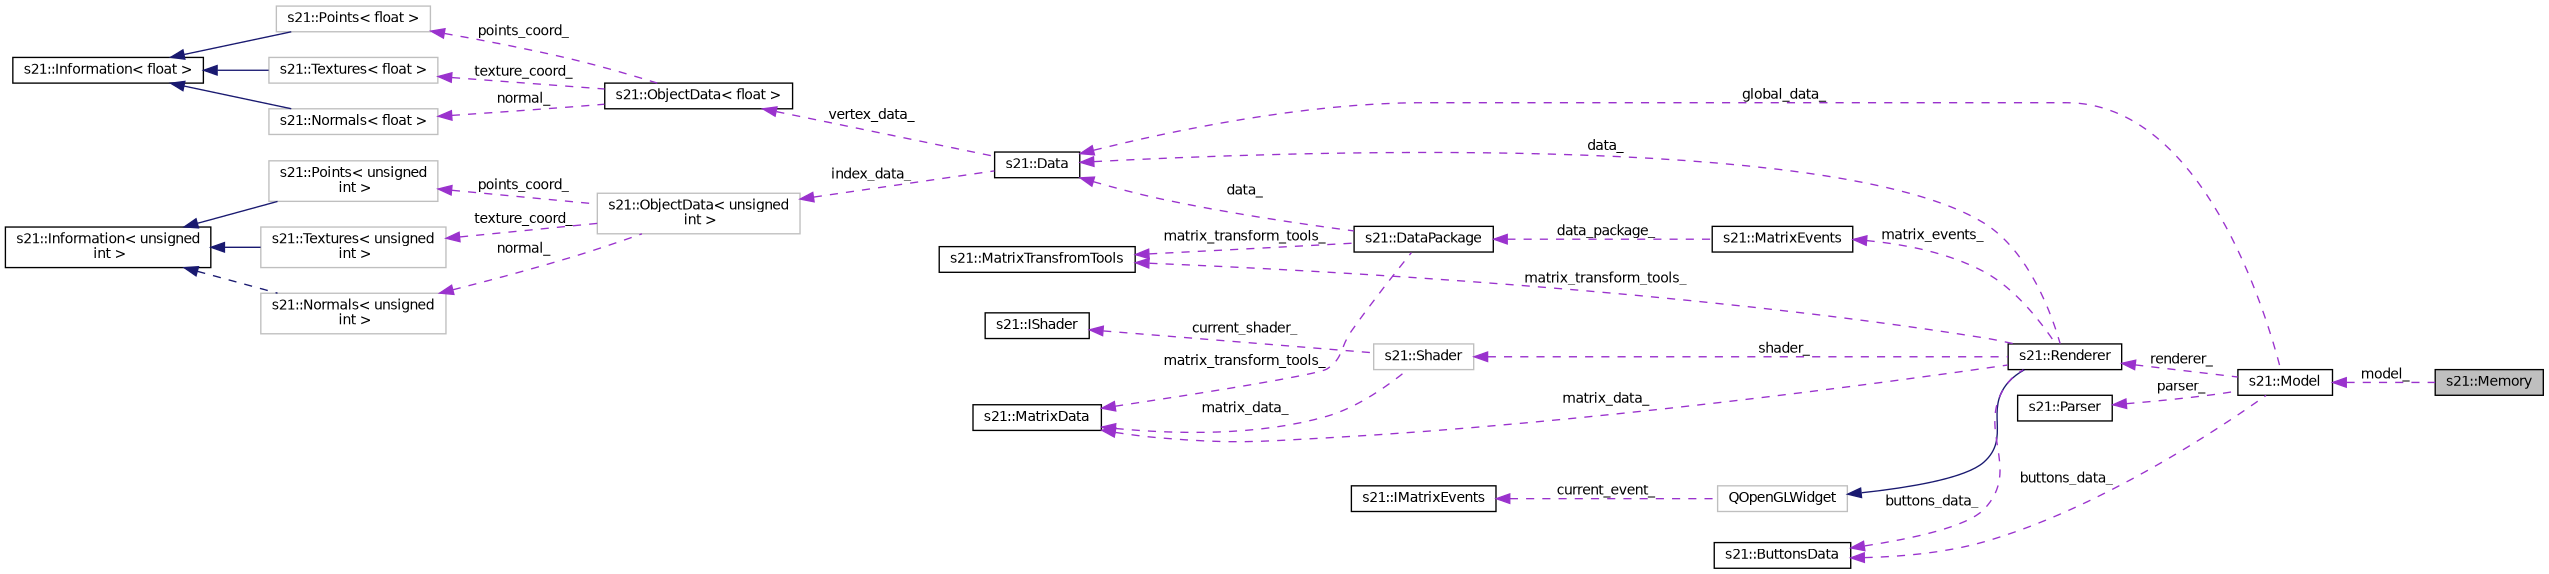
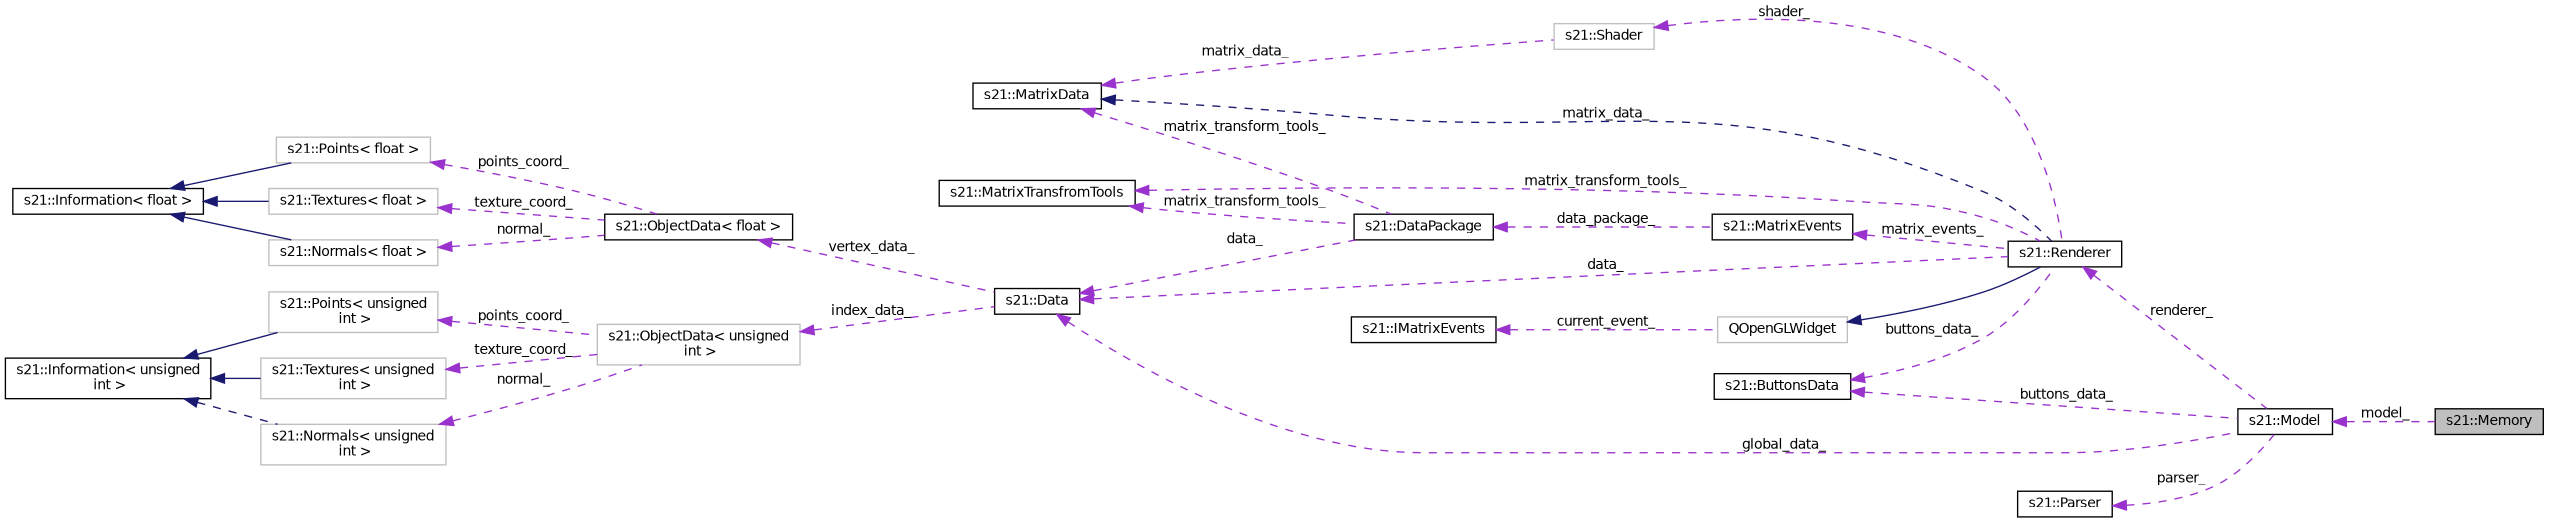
node "s21::IShader": removed
edge "s21::Renderer" -> "s21::MatrixData": color darkorchid3 -> midnightblue
